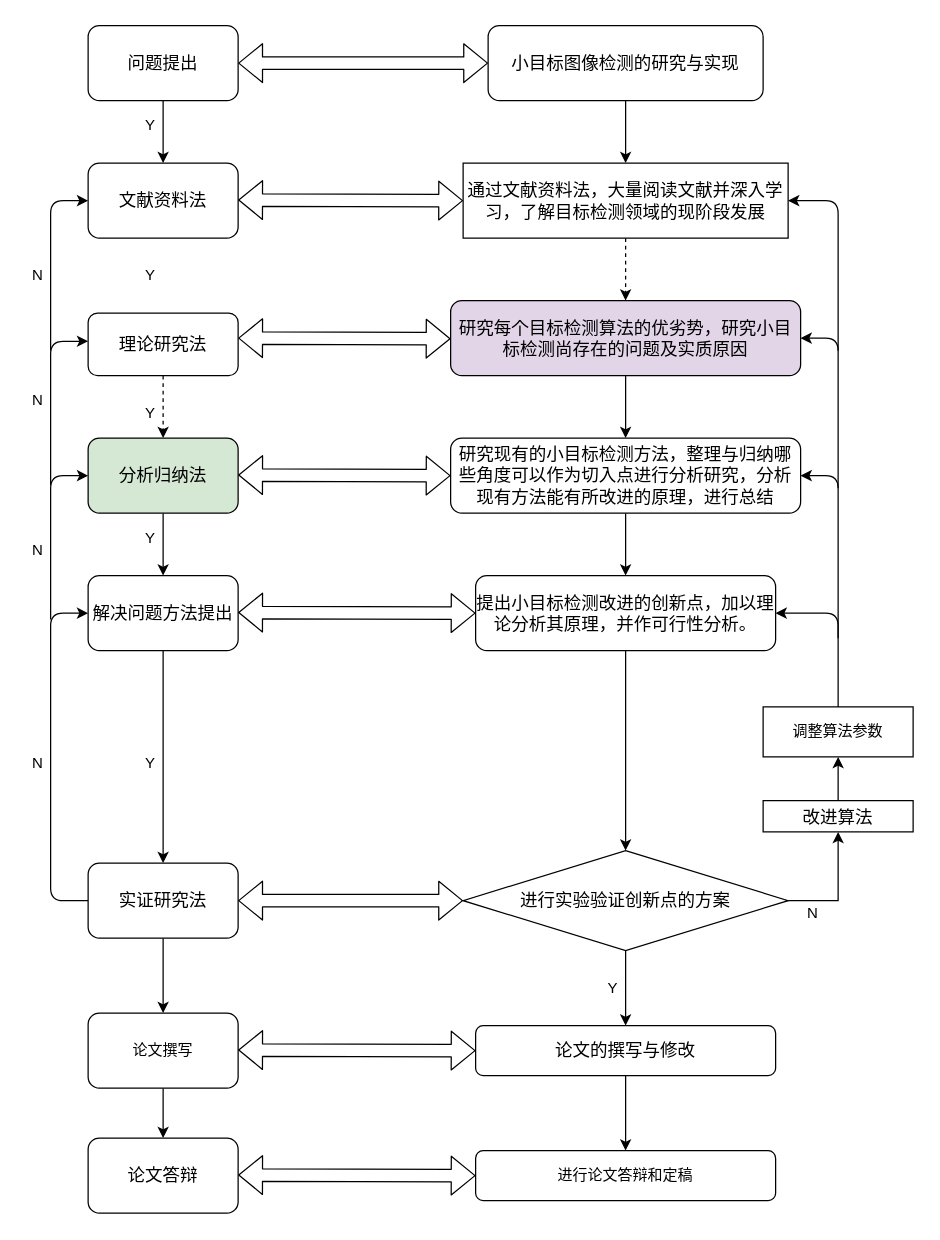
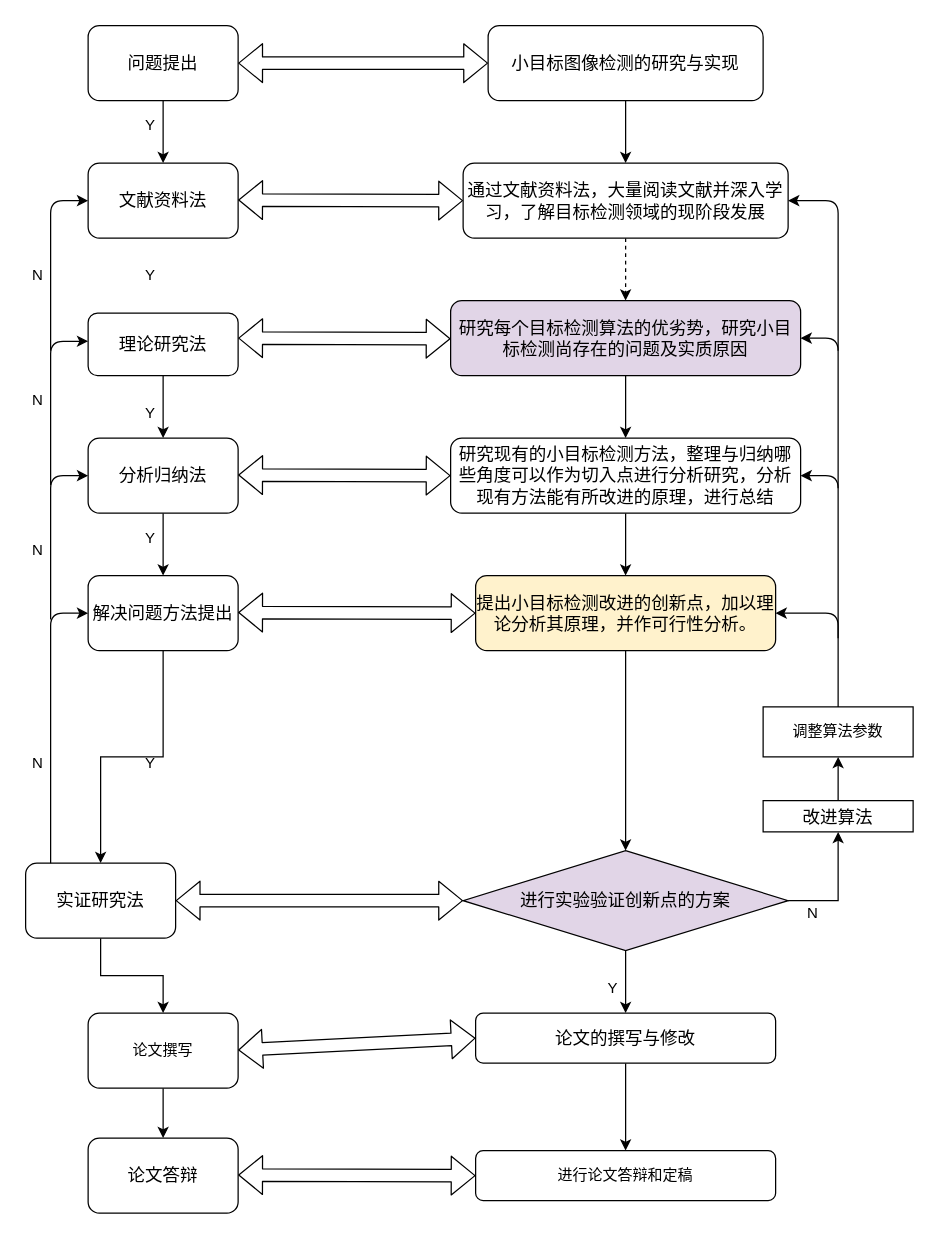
node "通过文献资料法，大量阅读文献并深入学习，了解目标检测领域的现阶段发展": shape rectangle -> rounded rectangle
edge "理论研究法" -> "分析归纳法": style dashed -> solid
node "分析归纳法": fillcolor #d5e8d4 -> #ffffff
node "提出小目标检测改进的创新点，加以理论分析其原理，并作可行性分析。": fillcolor #ffffff -> #fff2cc
node "实证研究法": moved (163, 901) -> (101, 901)
node "进行实验验证创新点的方案": fillcolor #ffffff -> #e1d5e7
node "论文的撰写与修改": moved (626, 1051) -> (626, 1038)
